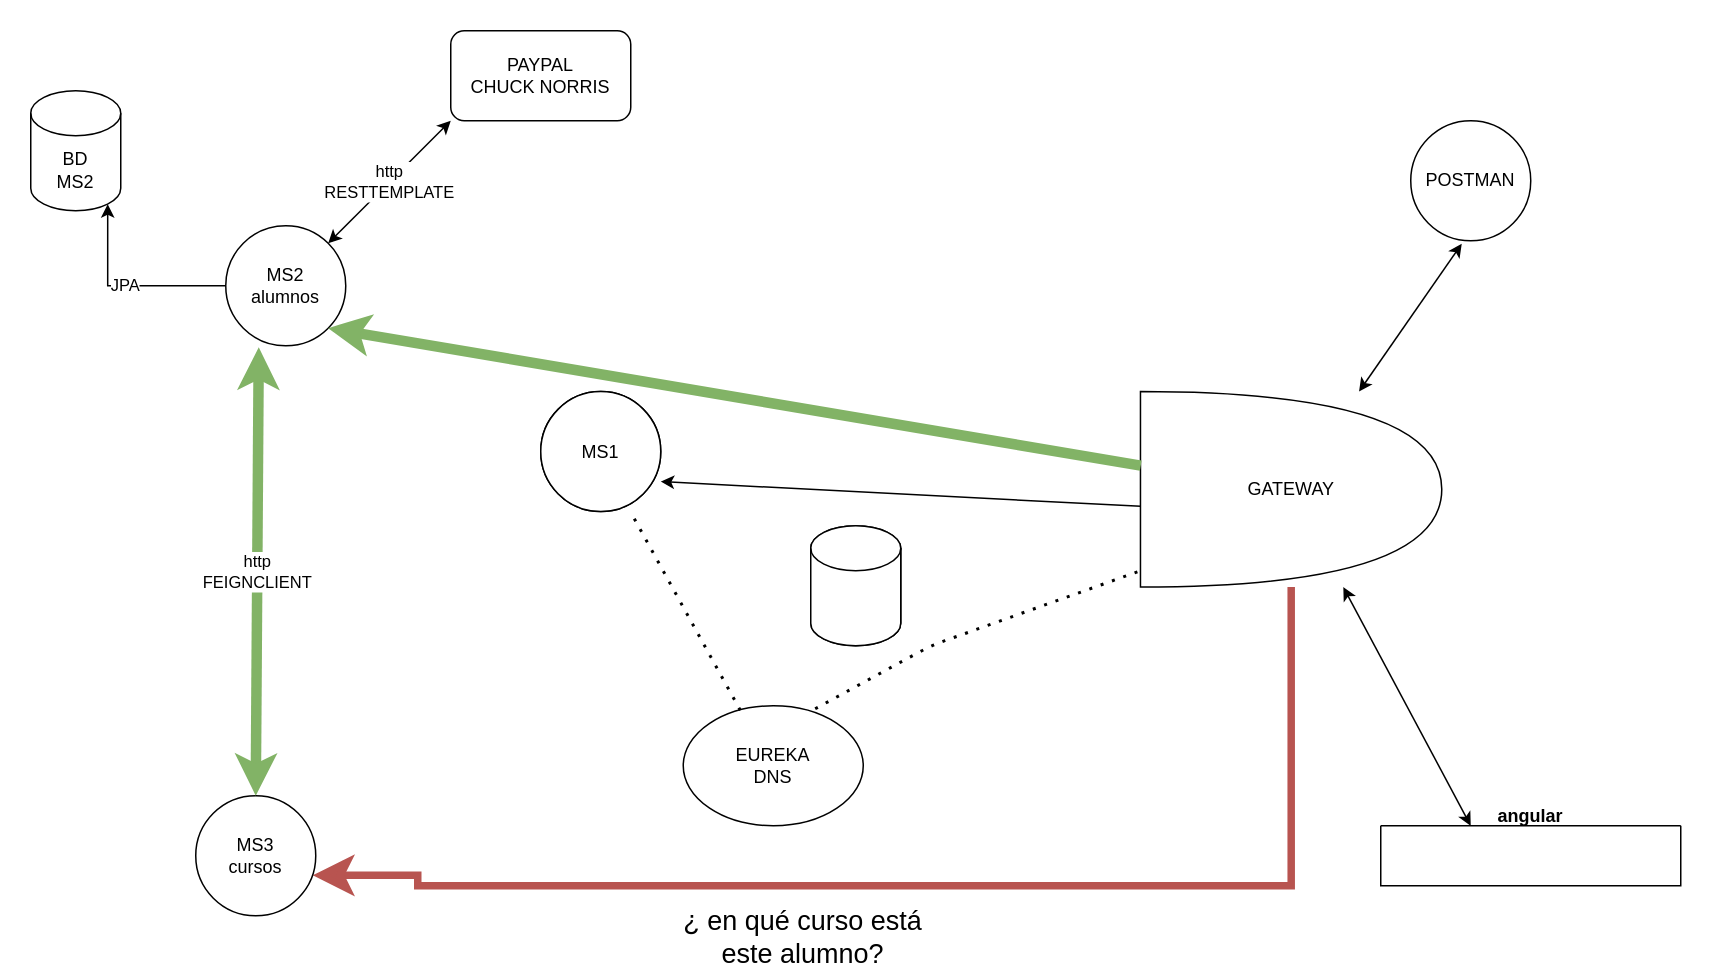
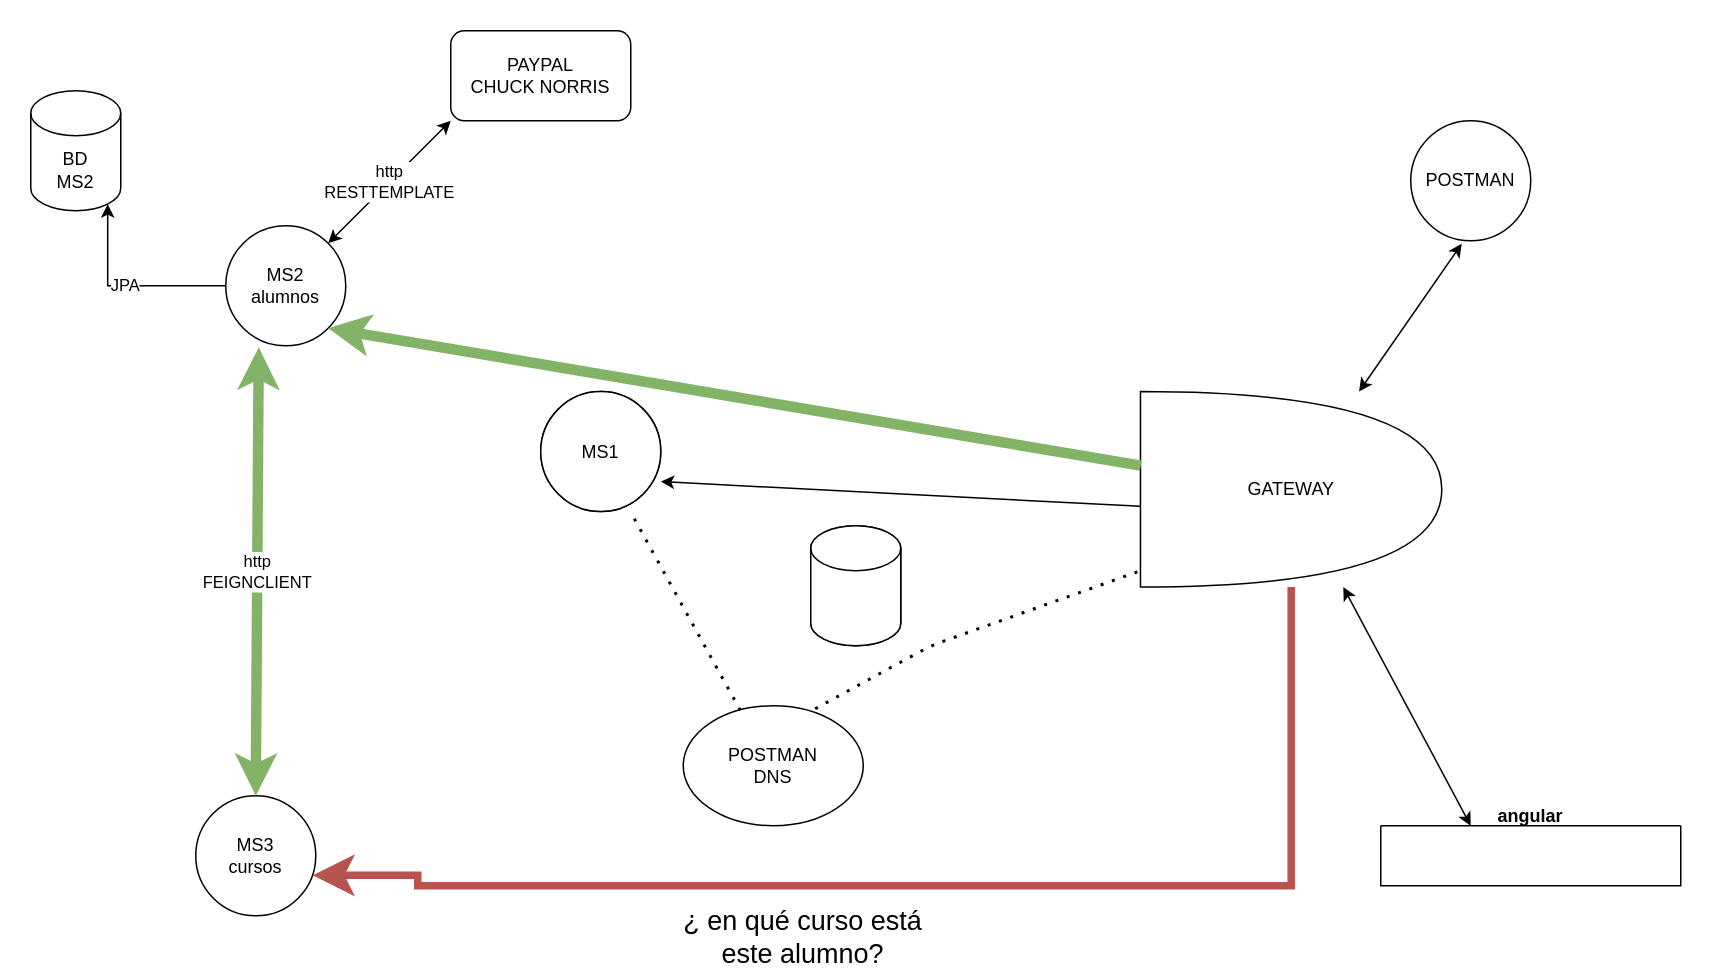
node "EUREKA DNS": label "EUREKA DNS" -> "POSTMAN DNS"
